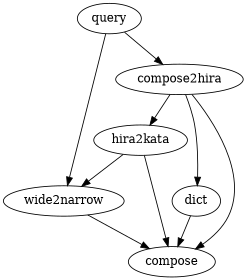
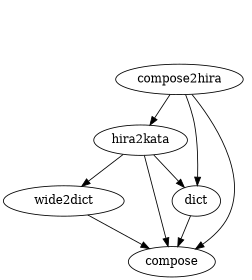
node "query": removed
edge "hira2kata" -> "dict": added
node "wide2narrow": label "wide2narrow" -> "wide2dict"
